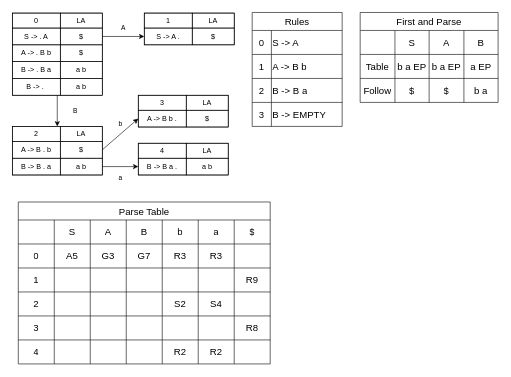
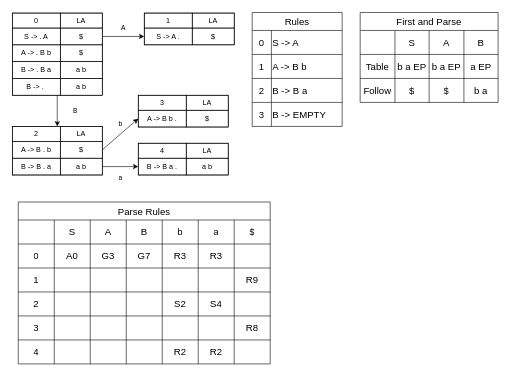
node "Parse Table": label "Parse Table" -> "Parse Rules"
node "A5": label "A5" -> "A0"
